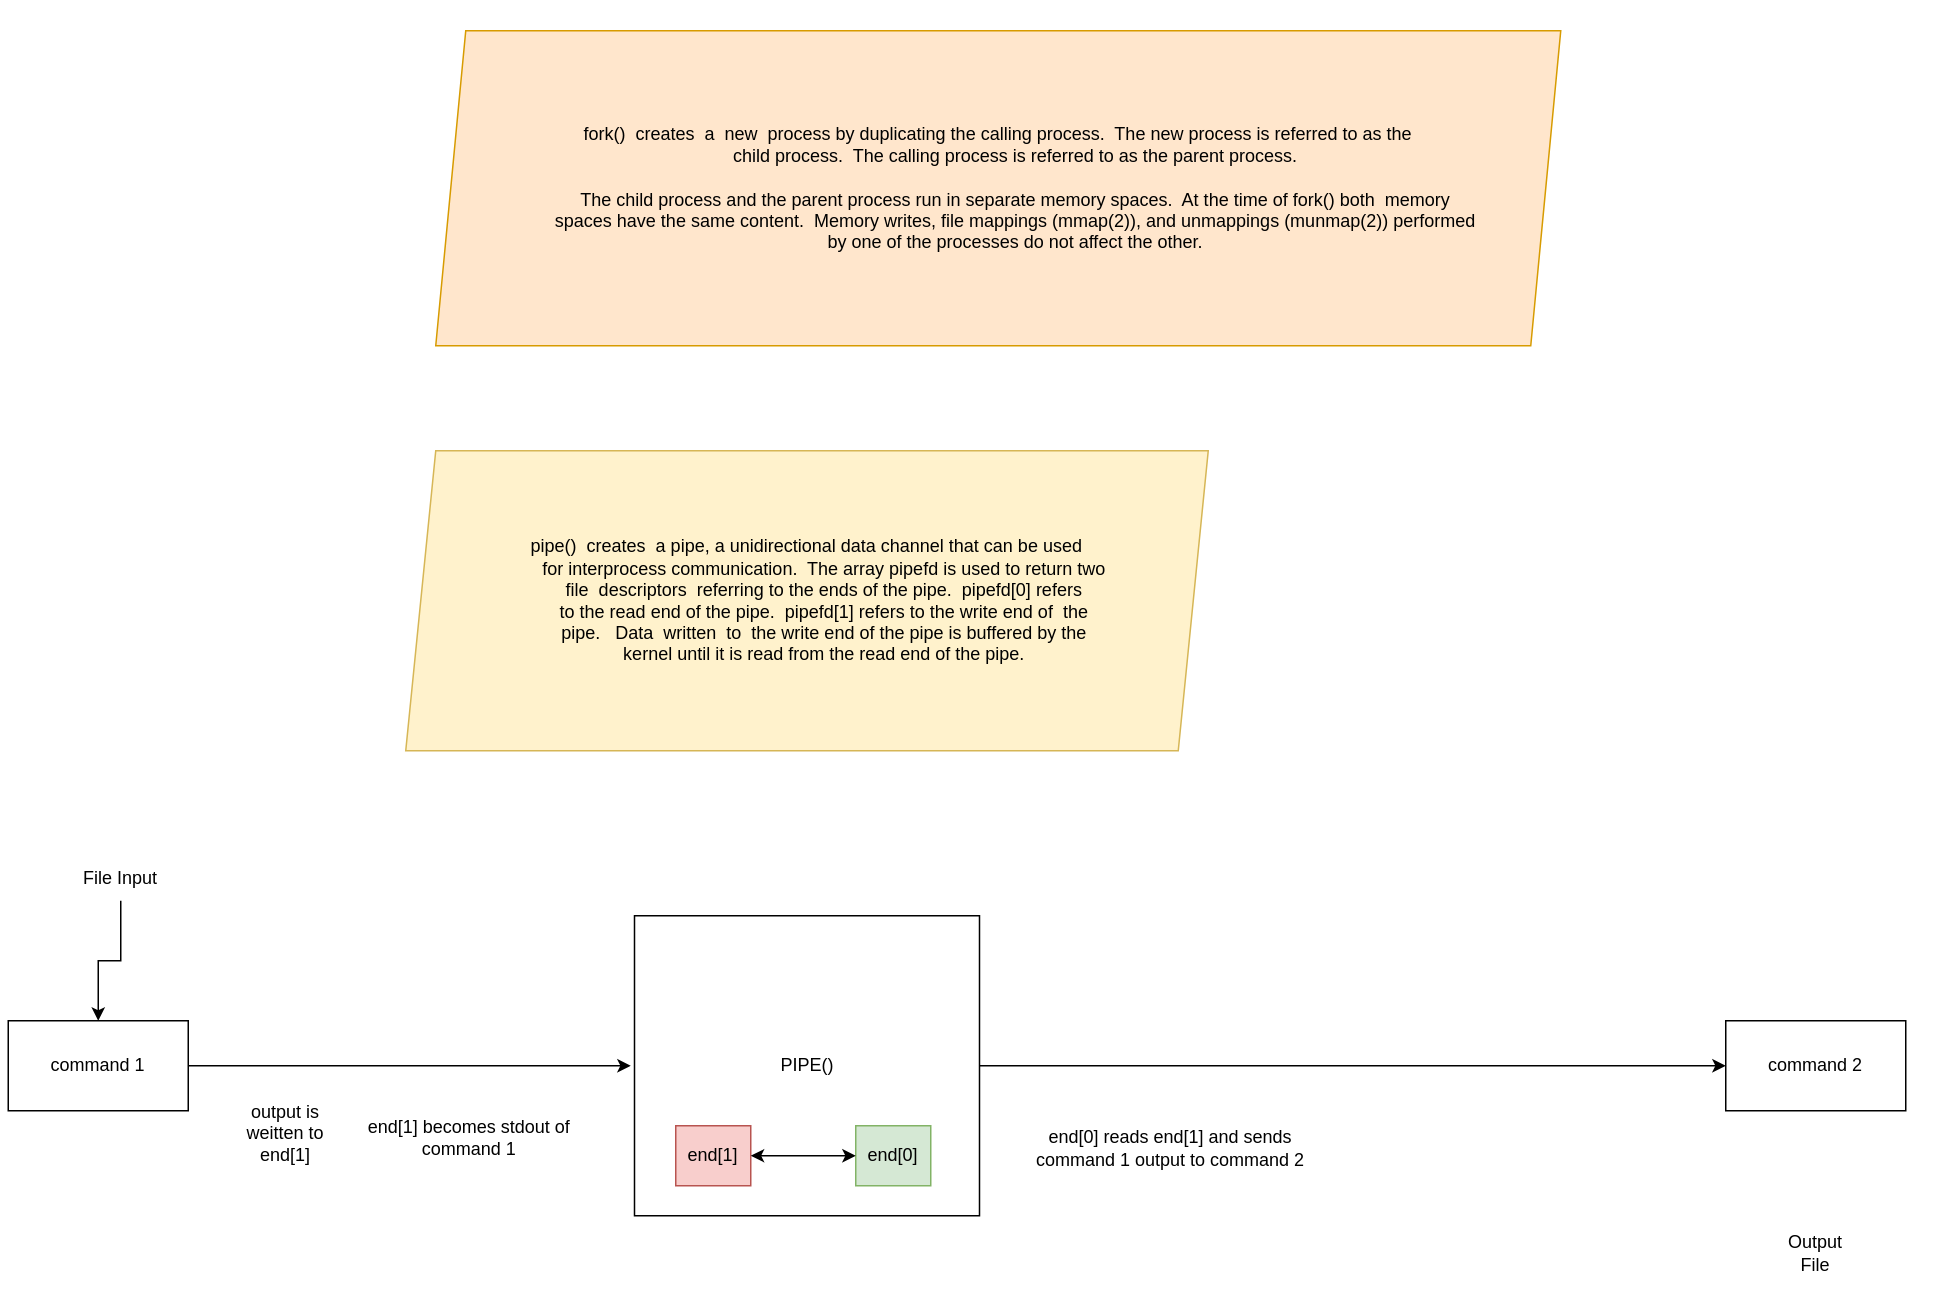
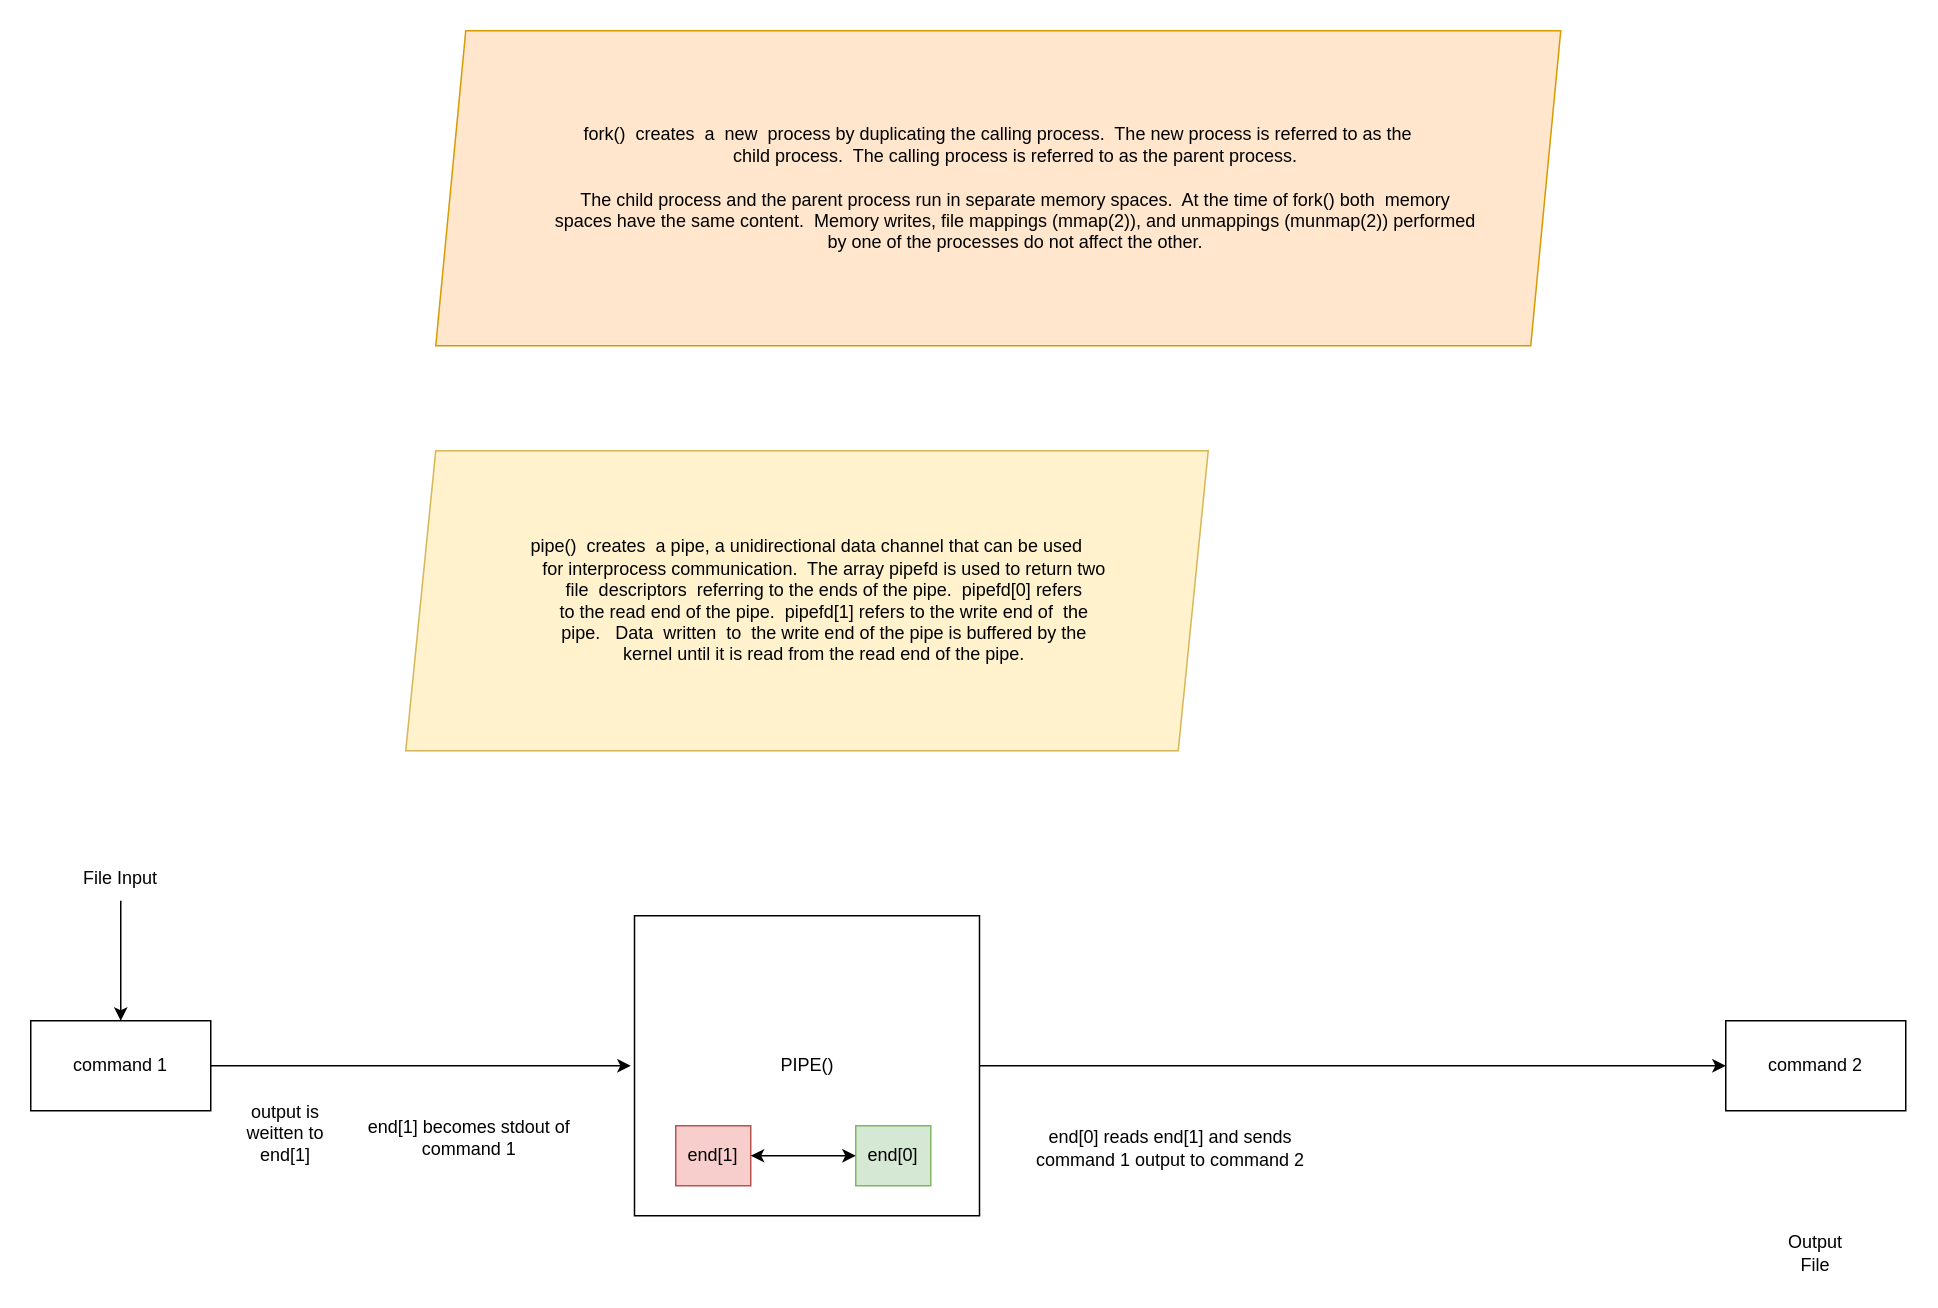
node "command 1": moved (98, 1066) -> (121, 1066)
